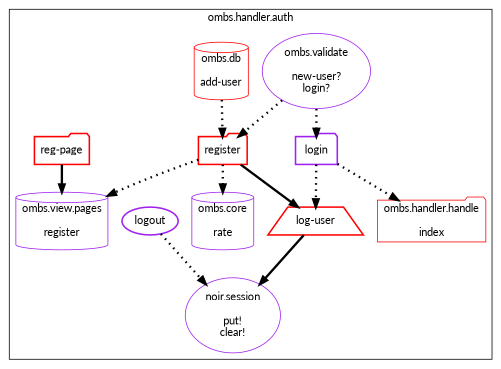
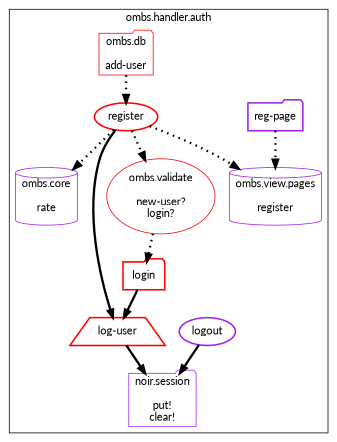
node "ombs.db add-user": shape cylinder -> folder
node "ombs.validate new-user? login?": color purple -> red
edge "ombs.validate new-user? login?" -> "register": reversed
node "reg-page": color red -> purple
node "register": shape folder -> ellipse
node "login": color purple -> red
edge "reg-page" -> "ombs.view.pages register": style solid -> dotted
edge "login" -> "log-user": style dotted -> solid
node "ombs.handler.handle index": removed
edge "logout" -> "noir.session put! clear!": style dotted -> solid
node "noir.session put! clear!": shape ellipse -> folder
